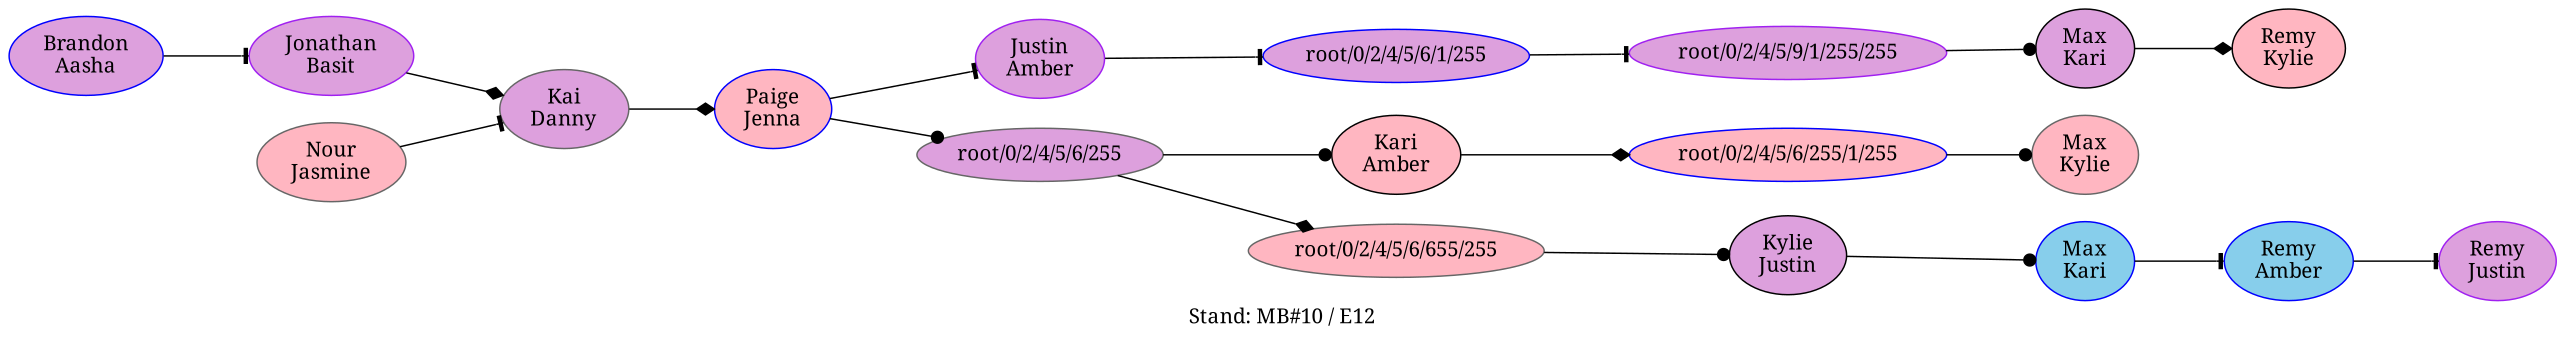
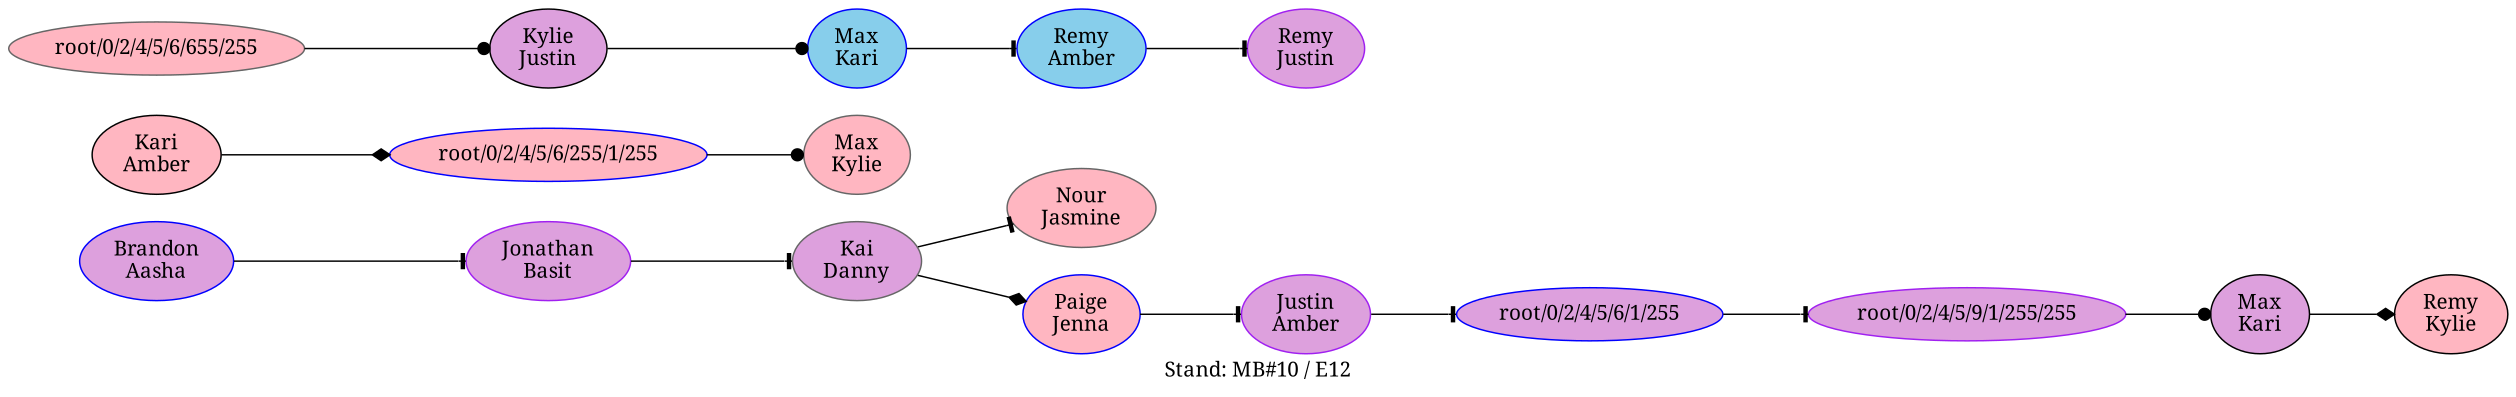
edge "Jonathan Basit" -> "Kai Danny": arrowhead diamond -> tee
edge "Nour Jasmine" -> "Kai Danny": reversed
node "root/0/2/4/5/6/255": removed
